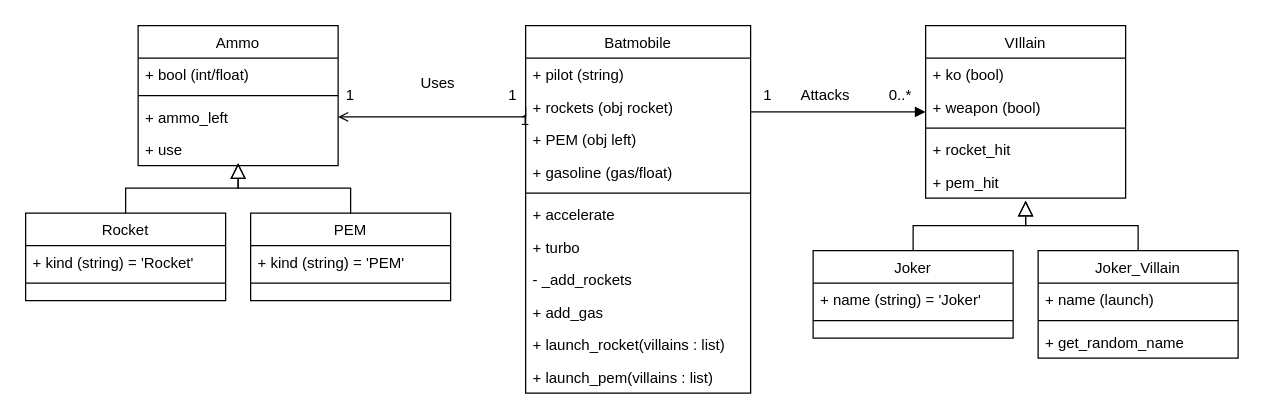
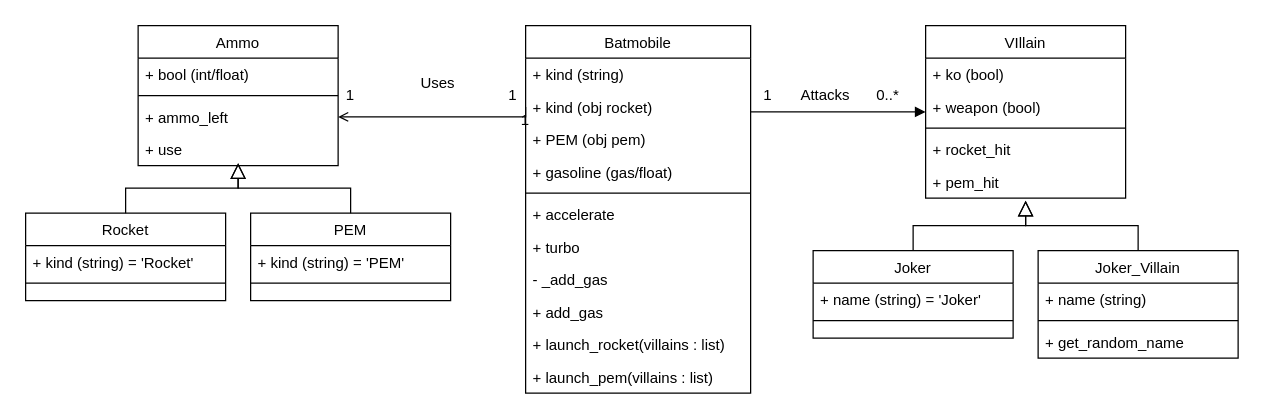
node "+ pilot (string)": label "+ pilot (string)" -> "+ kind (string)"
node "0..*": moved (901, 96) -> (888, 96)
node "+ rockets (obj rocket)": label "+ rockets (obj rocket)" -> "+ kind (obj rocket)"
node "+ PEM (obj left)": label "+ PEM (obj left)" -> "+ PEM (obj pem)"
node "- _add_rockets": label "- _add_rockets" -> "- _add_gas"
node "+ name (launch)": label "+ name (launch)" -> "+ name (string)"
